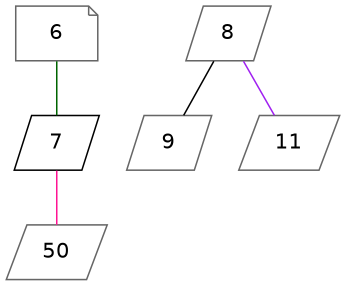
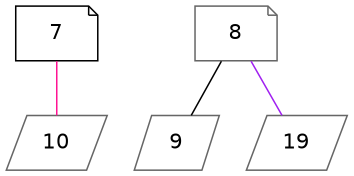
node "6": removed
node "8": shape parallelogram -> note
node "7": shape parallelogram -> note
node "11": label "11" -> "19"
node "50": label "50" -> "10"
